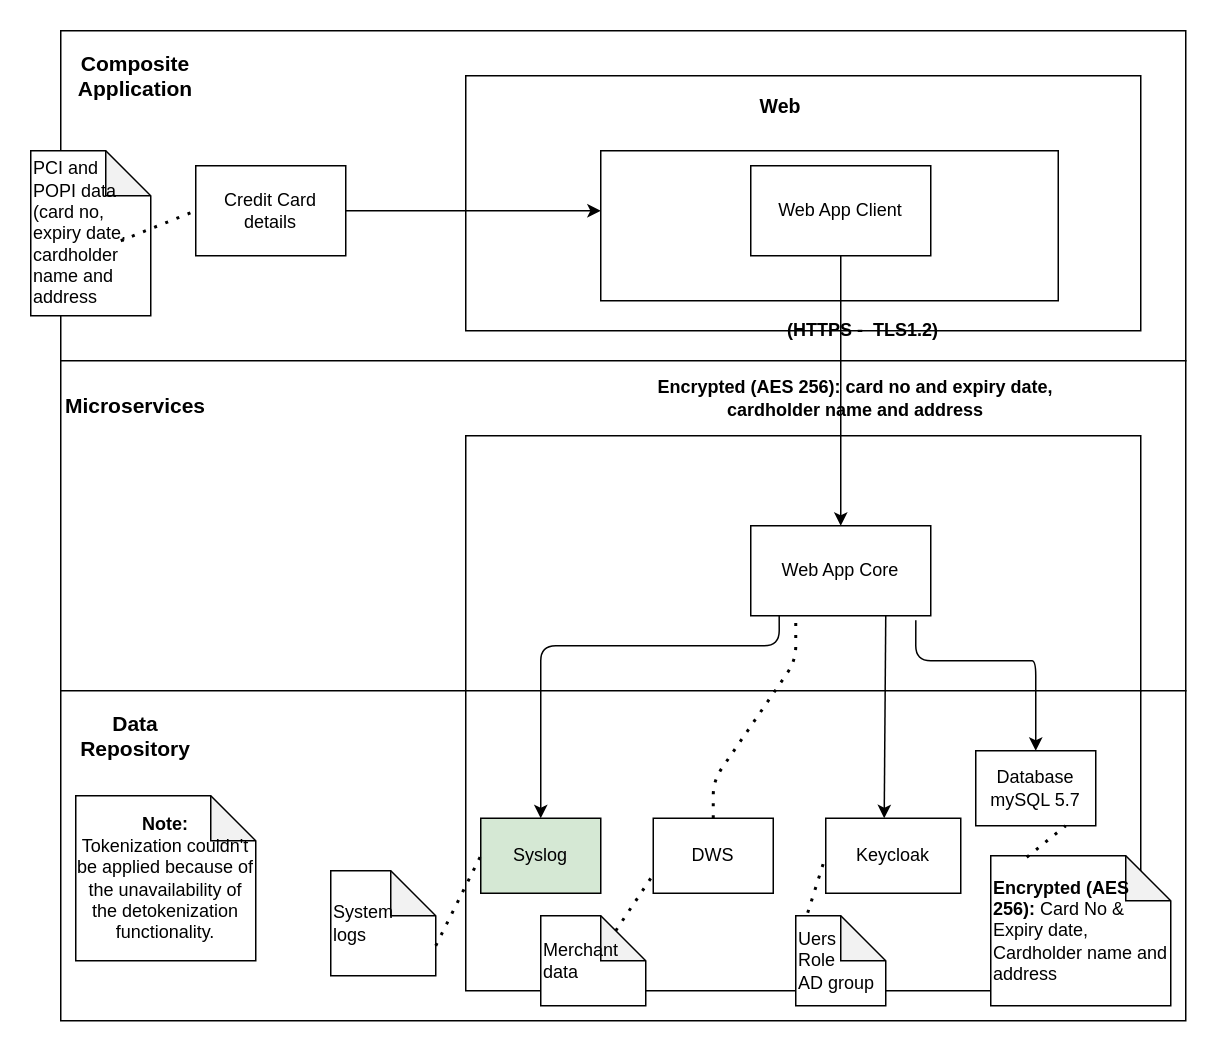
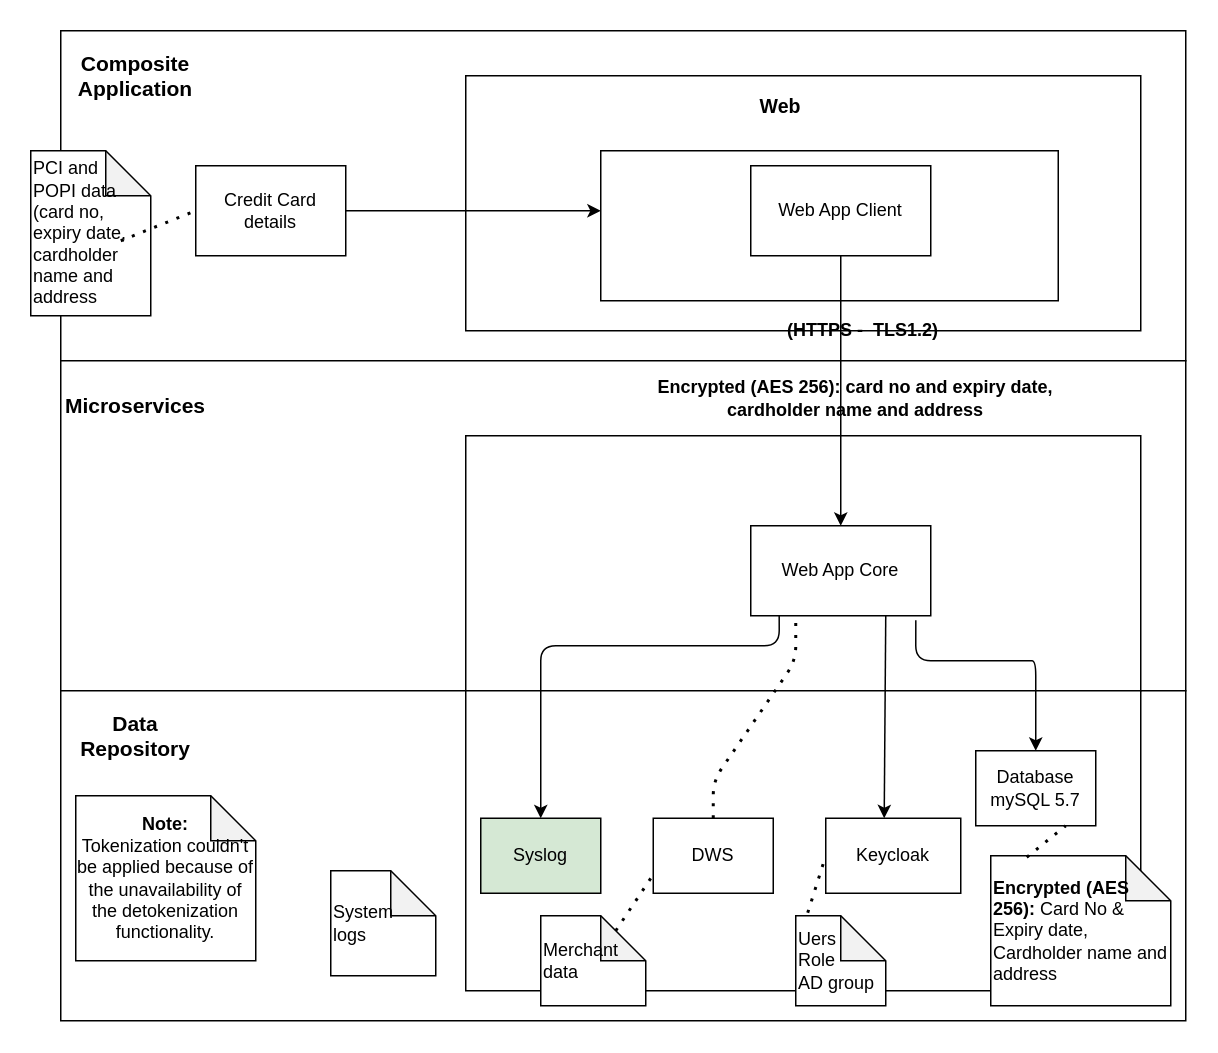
edge "Syslog" -- "System logs": removed
